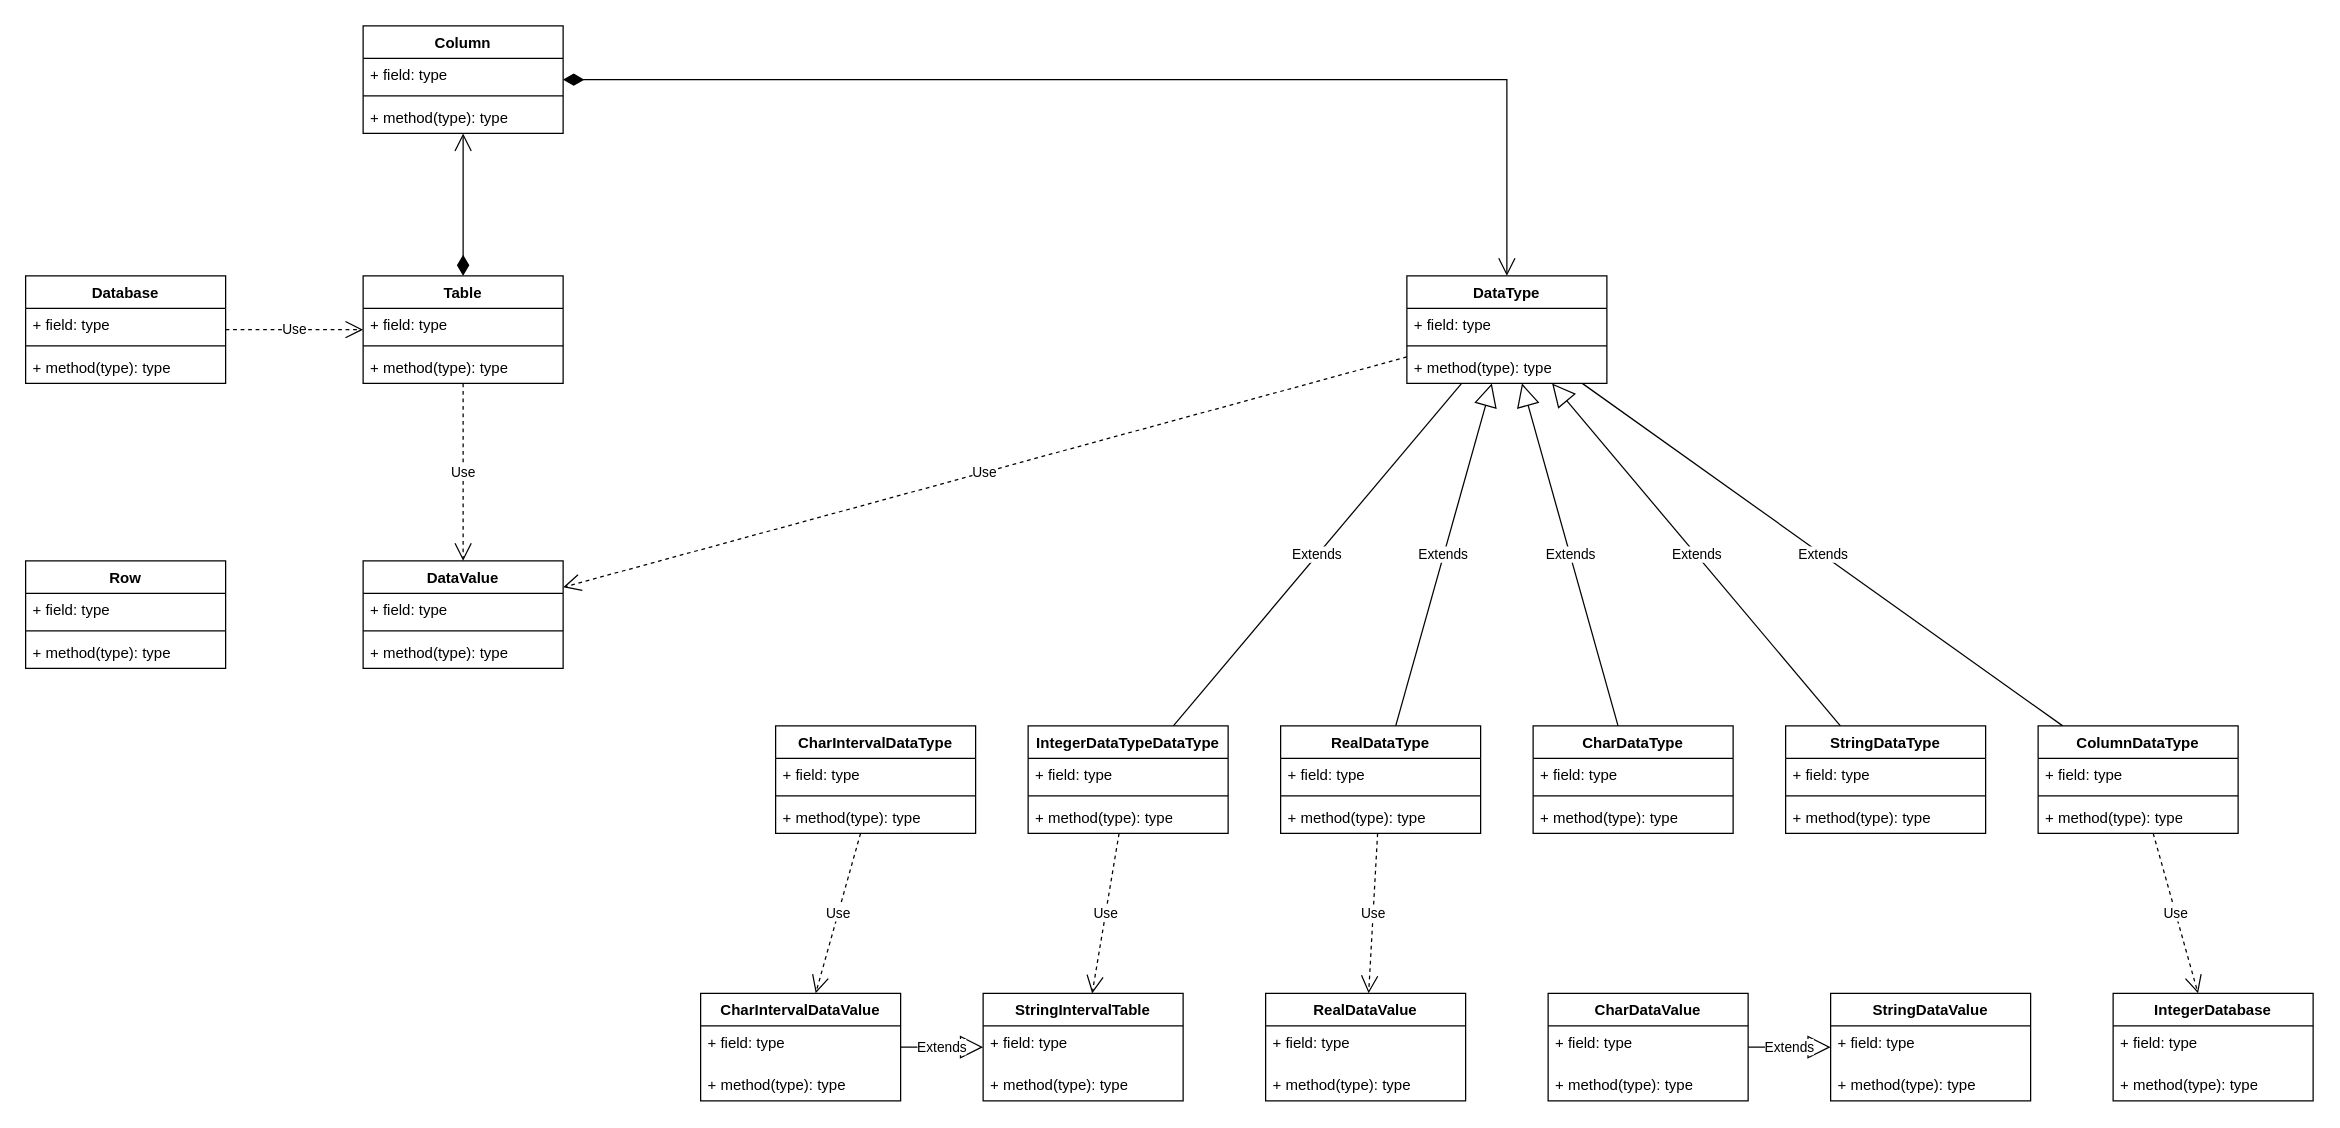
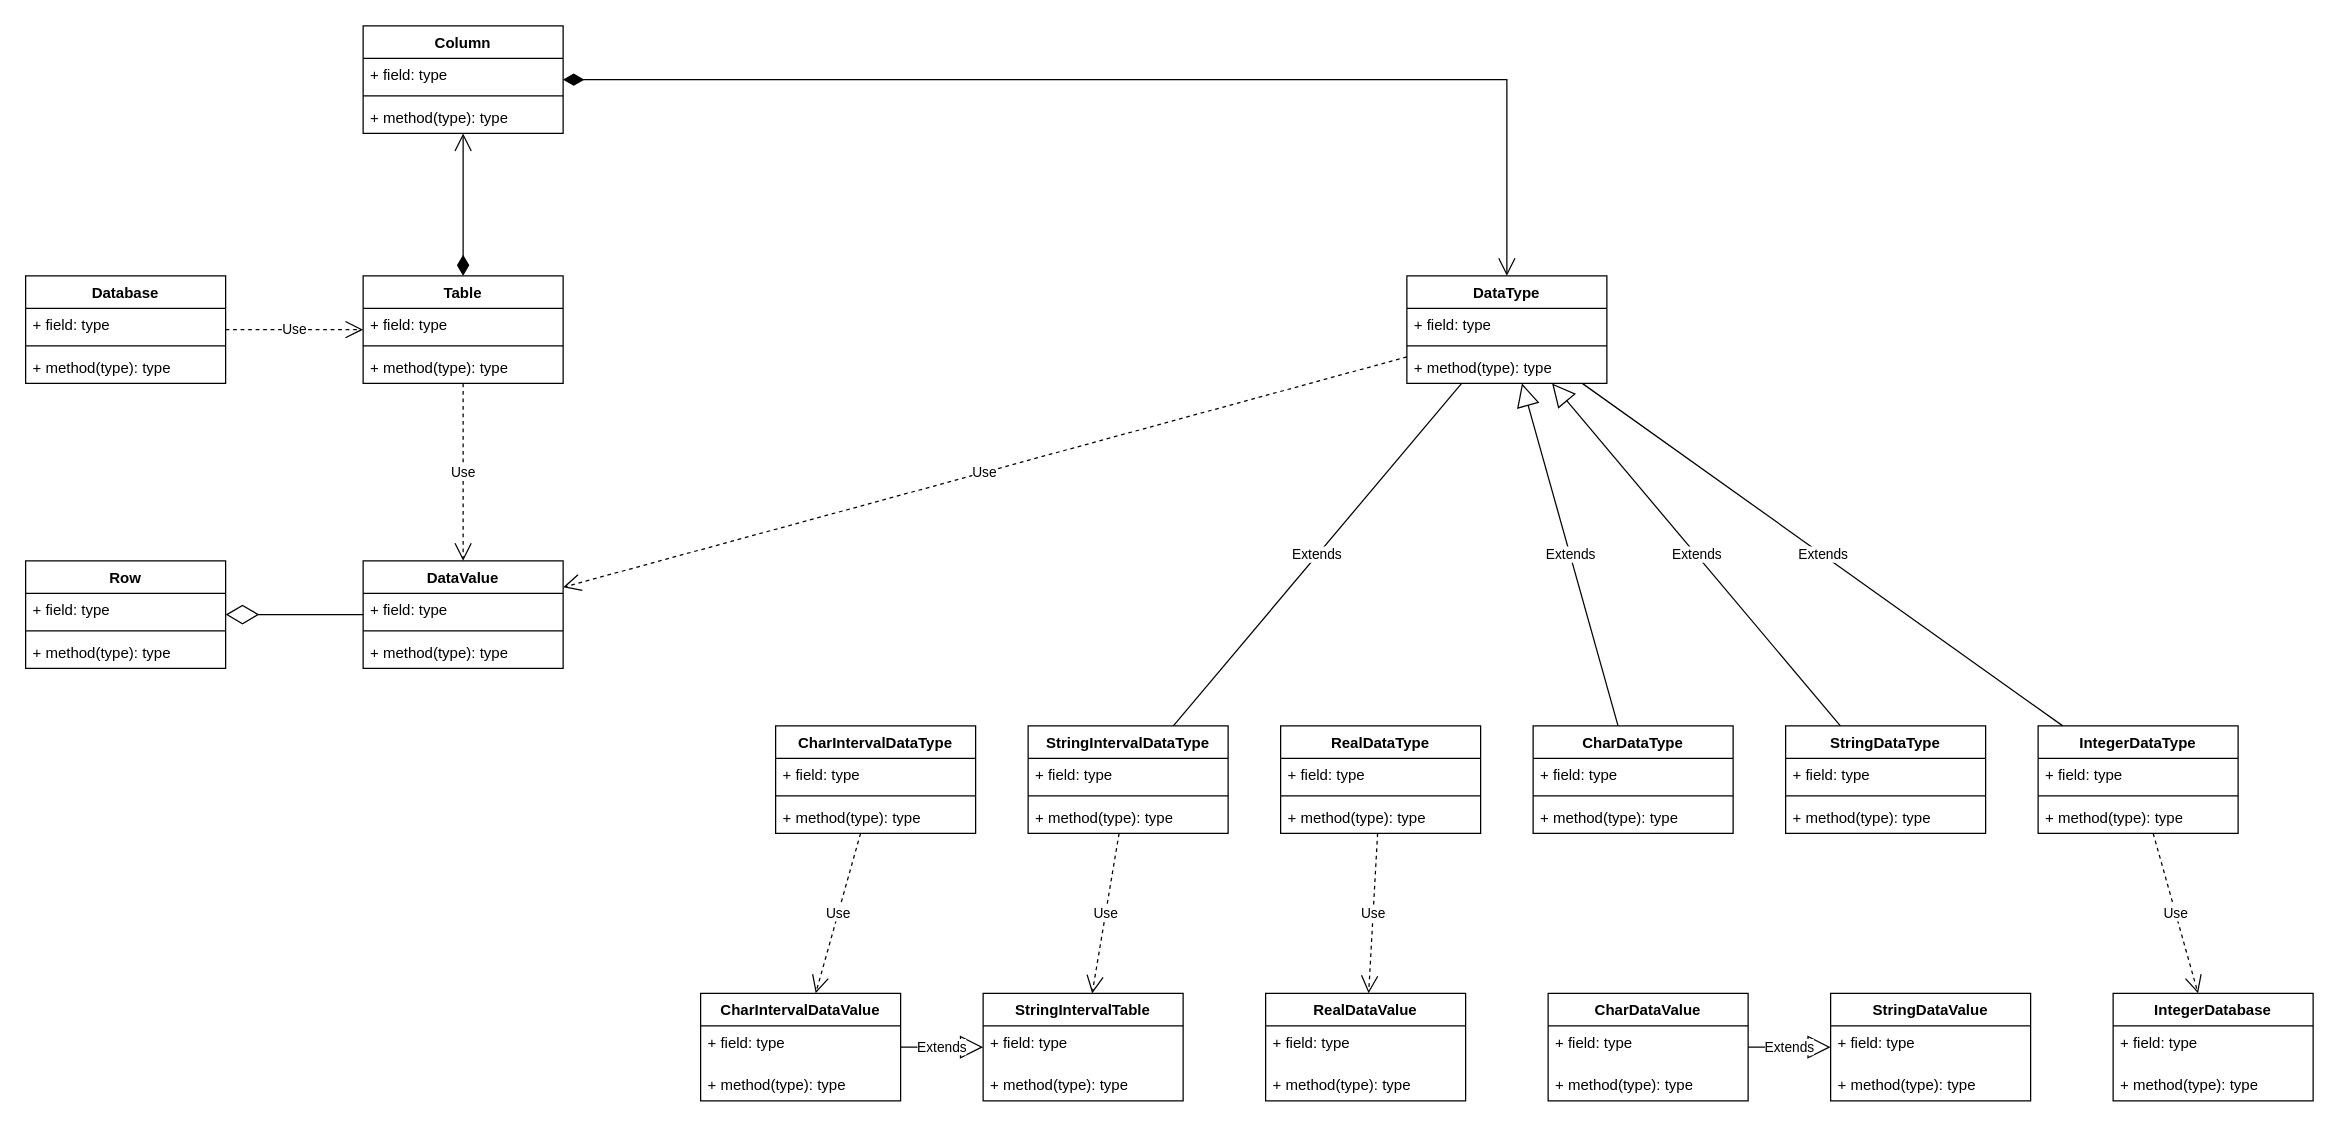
edge "RealDataType" -> "DataType": removed, label "Extends"
edge "DataValue" -> "Row": added
node "IntegerDataTypeDataType": label "IntegerDataTypeDataType" -> "StringIntervalDataType"
node "ColumnDataType": label "ColumnDataType" -> "IntegerDataType"
